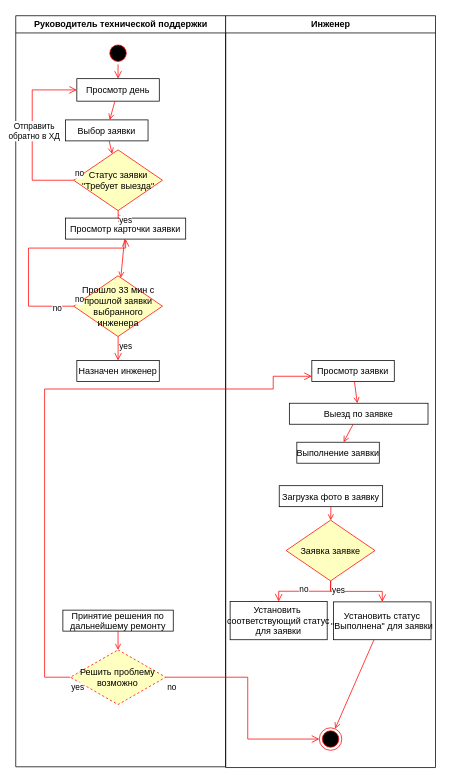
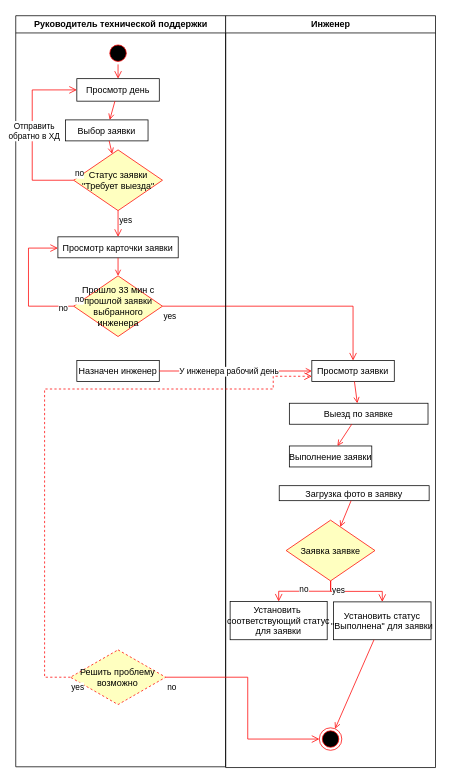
node "Просмотр карточки заявки": moved (126, 228) -> (118, 247)
edge "Прошло 33 мин с прошлой заявки выбранного инженера" -> "Назначен инженер": now "Прошло 33 мин с прошлой заявки выбранного инженера" -> "Просмотр заявки"
edge "Назначен инженер" -> "Просмотр заявки": added, label "У инженера рабочий день"
edge "Решить проблему возможно" -> "Просмотр заявки": style solid -> dashed
node "Выполнение заявки": moved (338, 453) -> (331, 456)
node "Загрузка фото в заявку": size 104x21 -> 150x15
node "Принятие решения по дальнейшему ремонту": removed
edge "Принятие решения по дальнейшему ремонту" -> "Решить проблему возможно": removed
